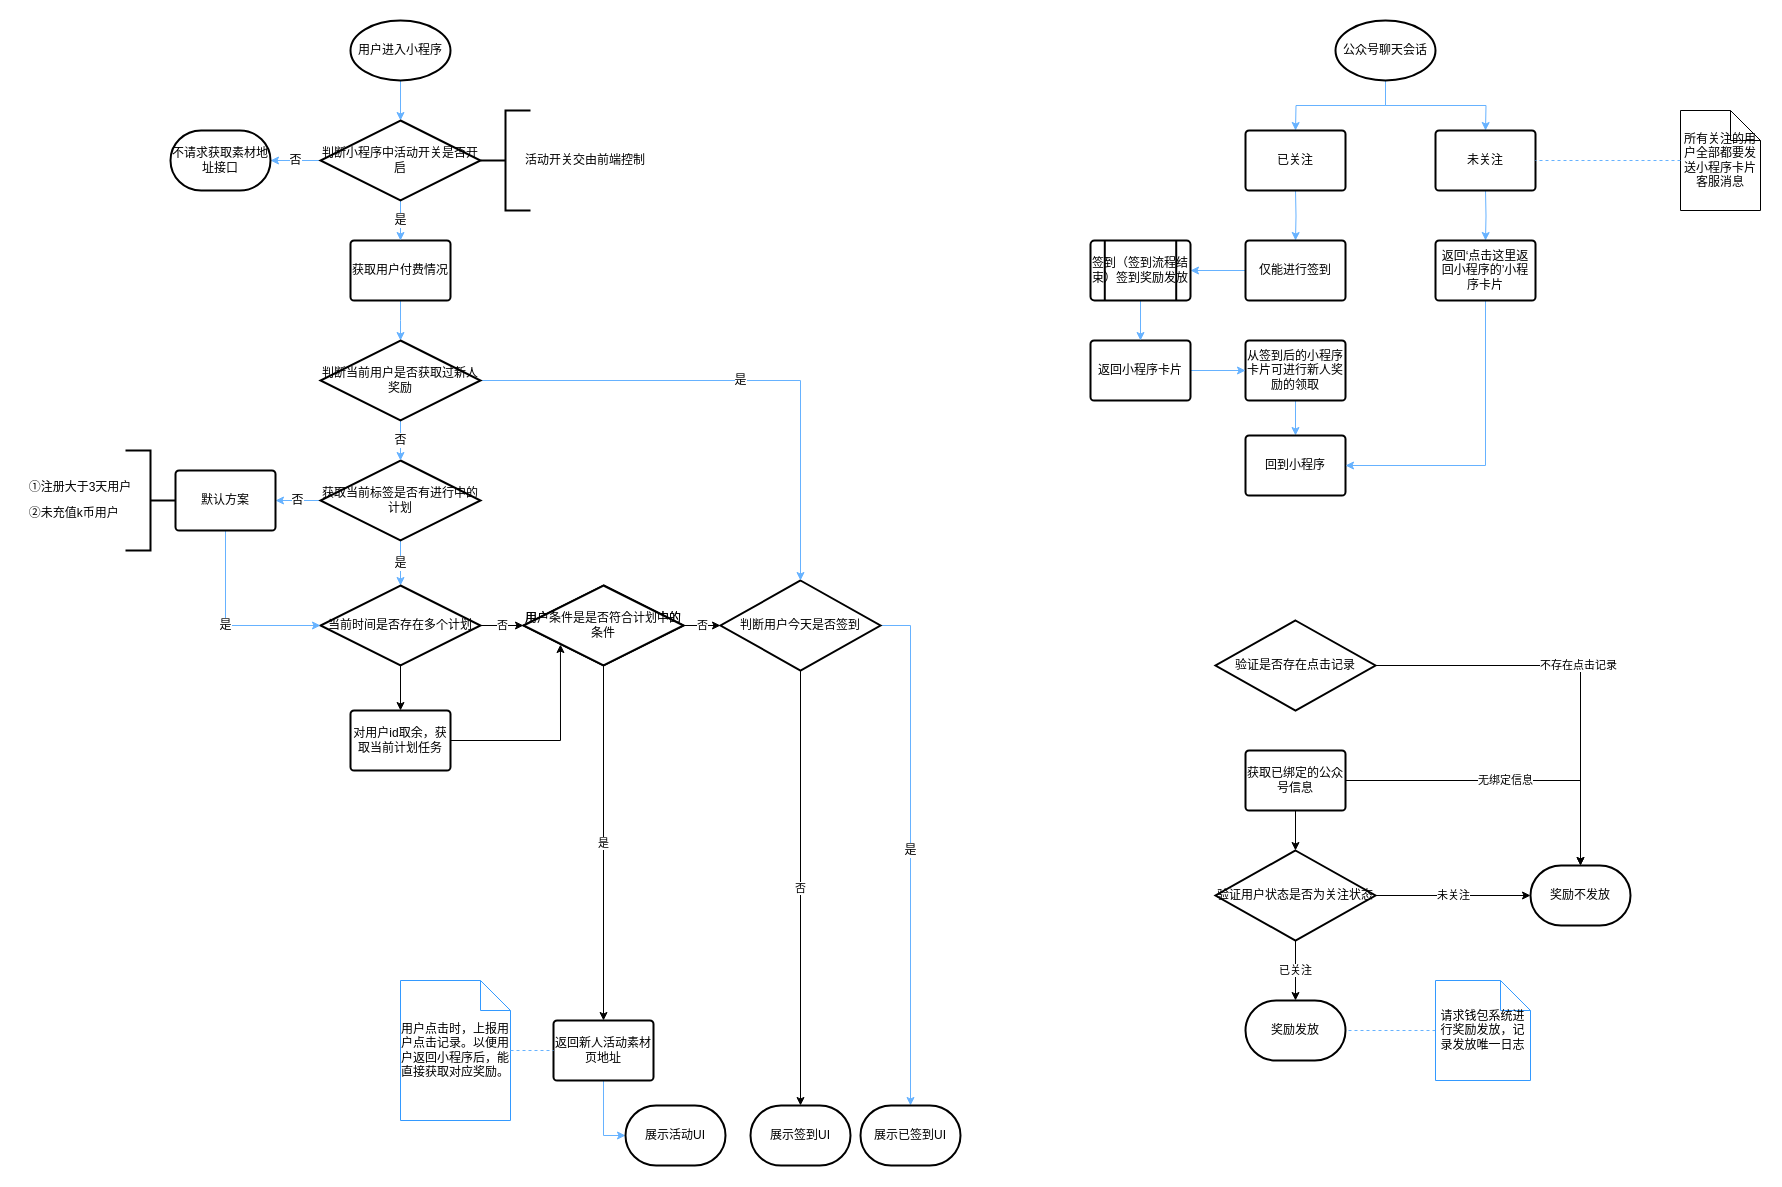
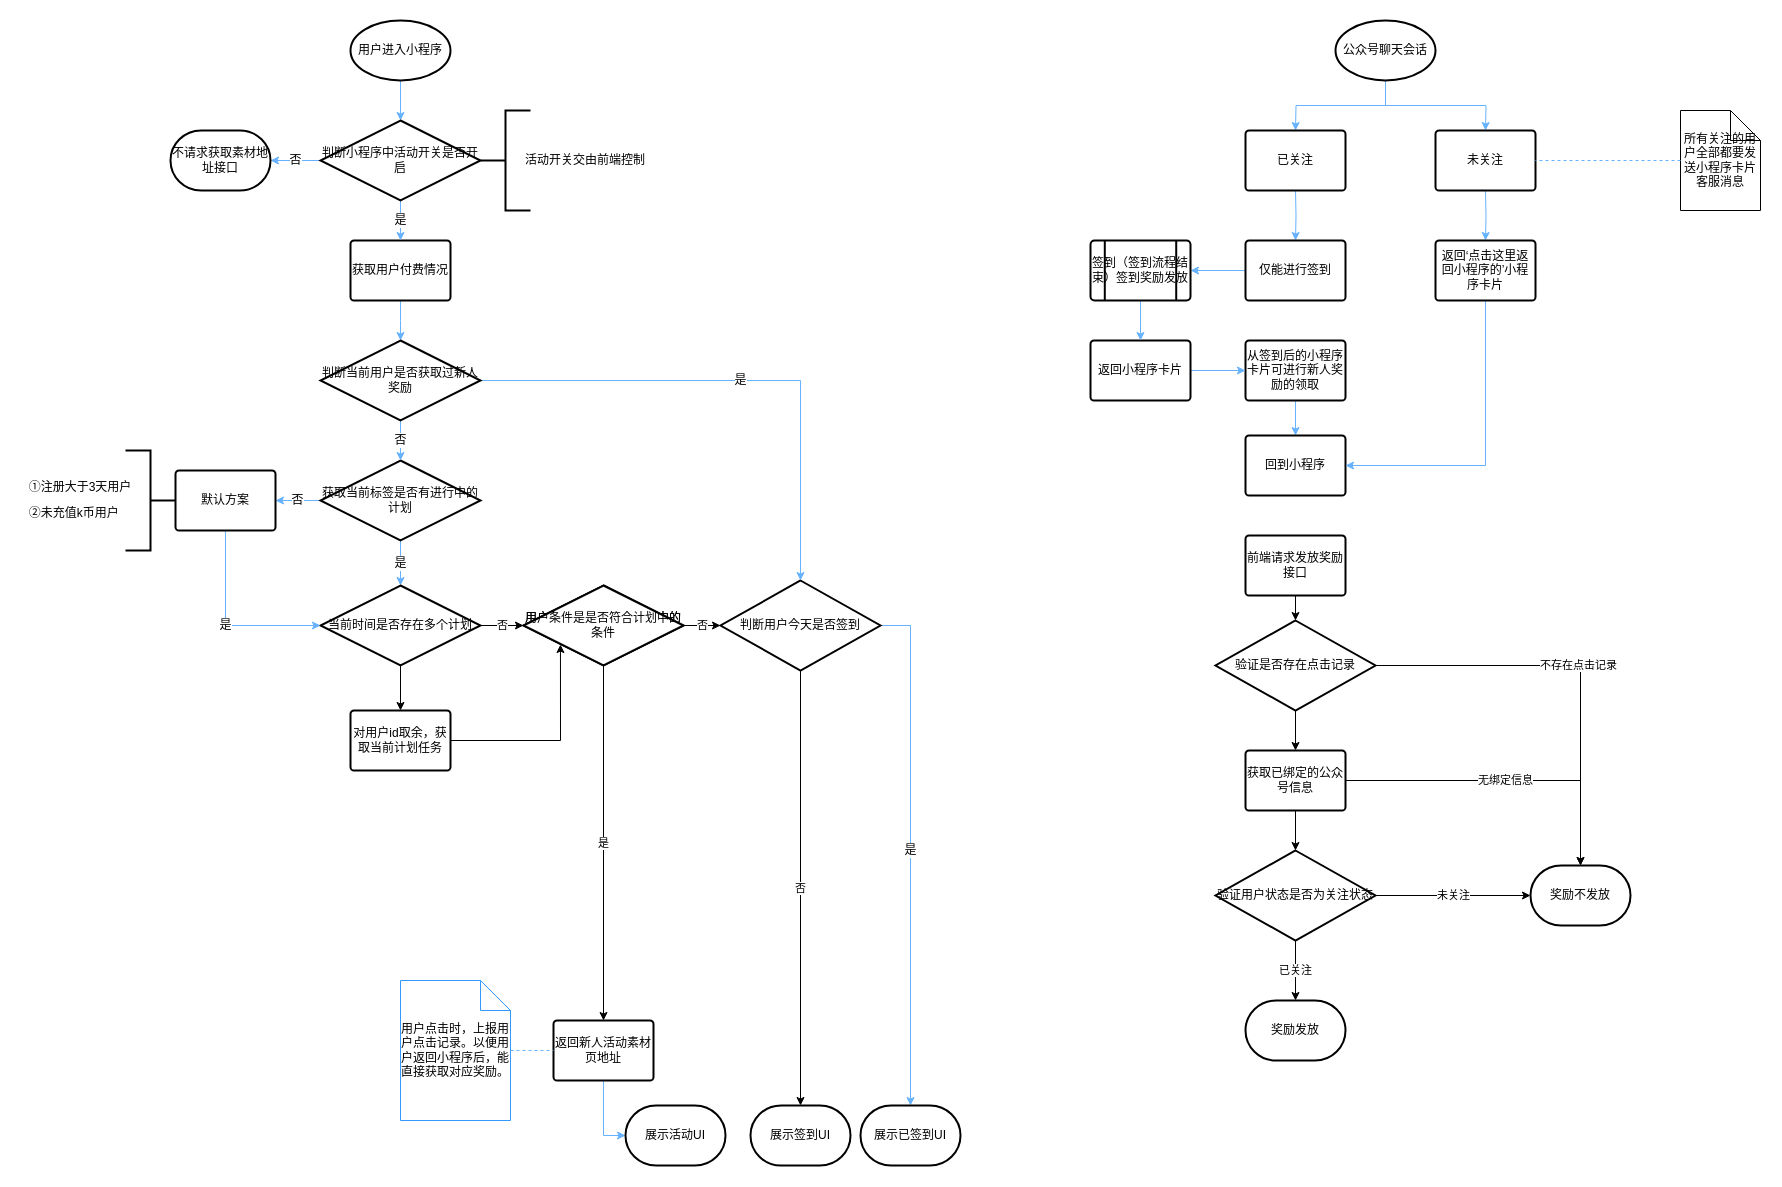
node "前端请求发放奖励接口": added
edge "前端请求发放奖励接口" -> "验证是否存在点击记录": added
edge "验证是否存在点击记录" -> "获取已绑定的公众号信息": added
edge "奖励发放" -- "请求钱包系统进行奖励发放，记录发放唯一日志": removed
node "请求钱包系统进行奖励发放，记录发放唯一日志": removed
